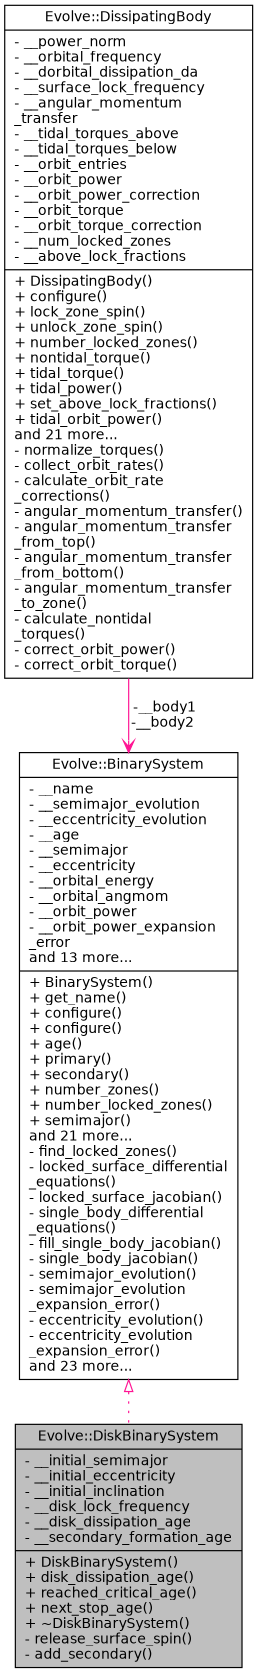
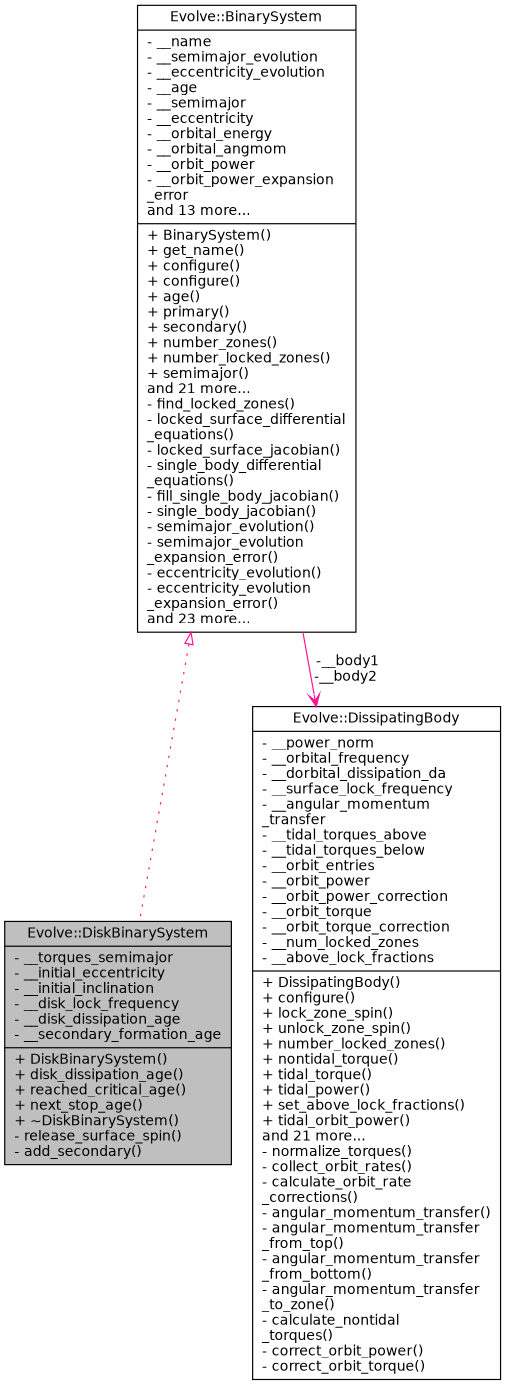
edge "Evolve::DissipatingBody" -> "Evolve::BinarySystem": reversed
node "Evolve::DiskBinarySystem": text "- __initial_semimajor" -> "- __torques_semimajor"
